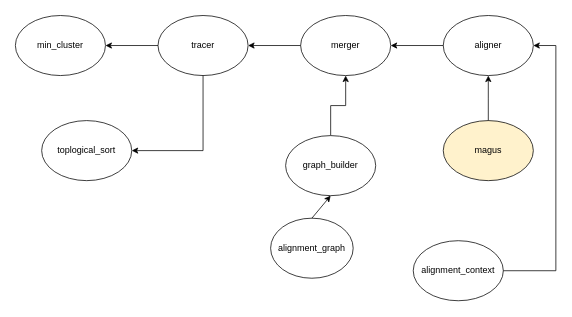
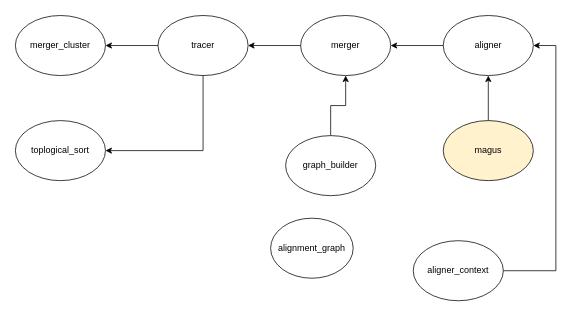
node "min_cluster": label "min_cluster" -> "merger_cluster"
node "toplogical_sort": moved (87, 150) -> (60, 150)
edge "alignment_graph" -> "graph_builder": removed
node "alignment_context": label "alignment_context" -> "aligner_context"
